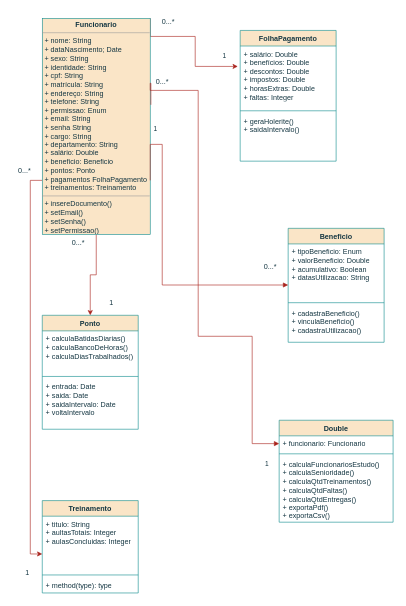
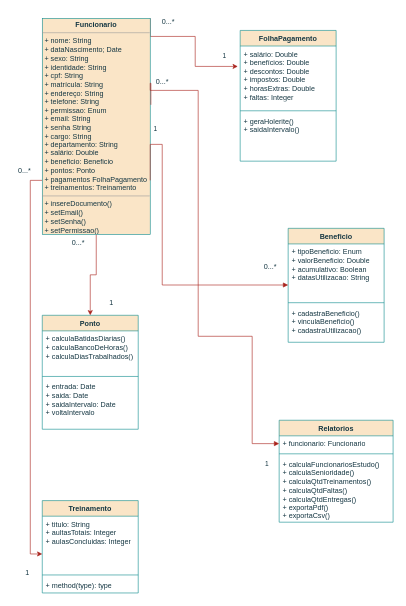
node "Double": label "Double" -> "Relatorios"
